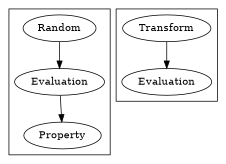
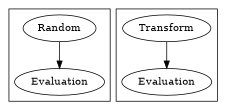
node "Property": removed
